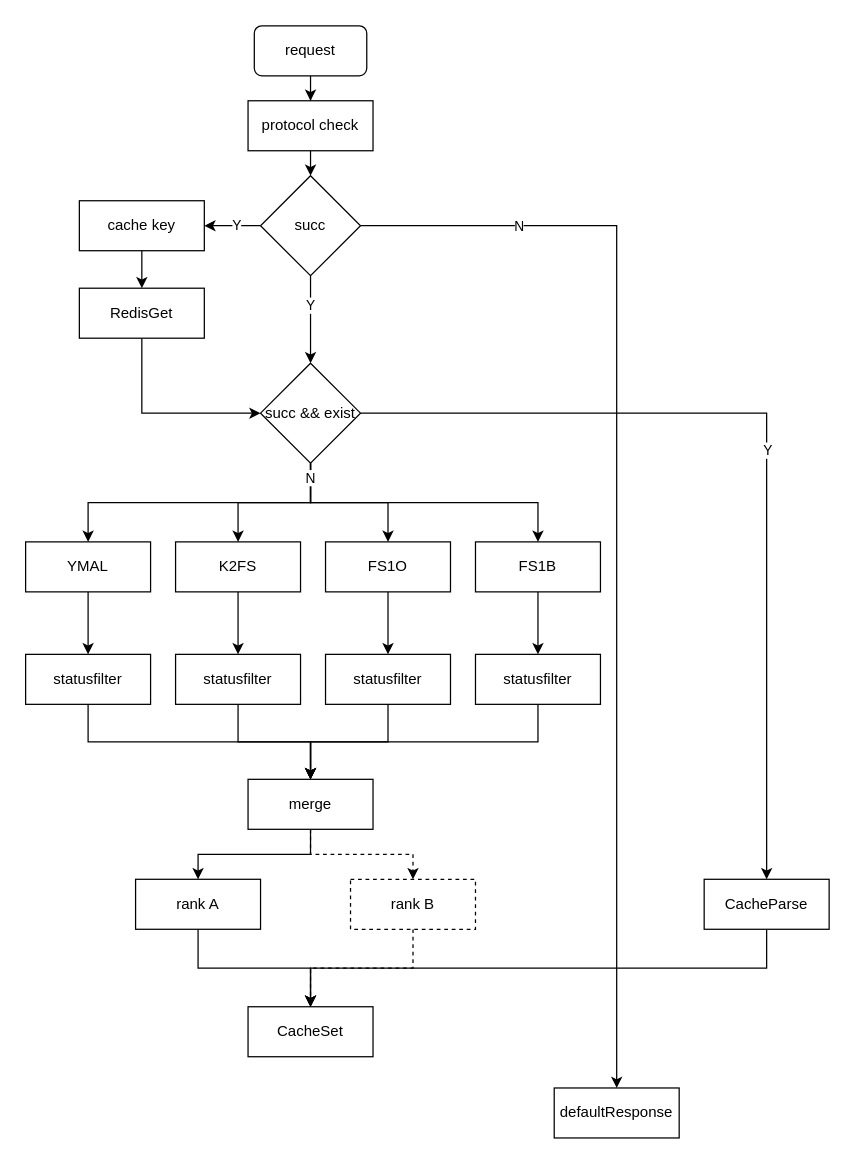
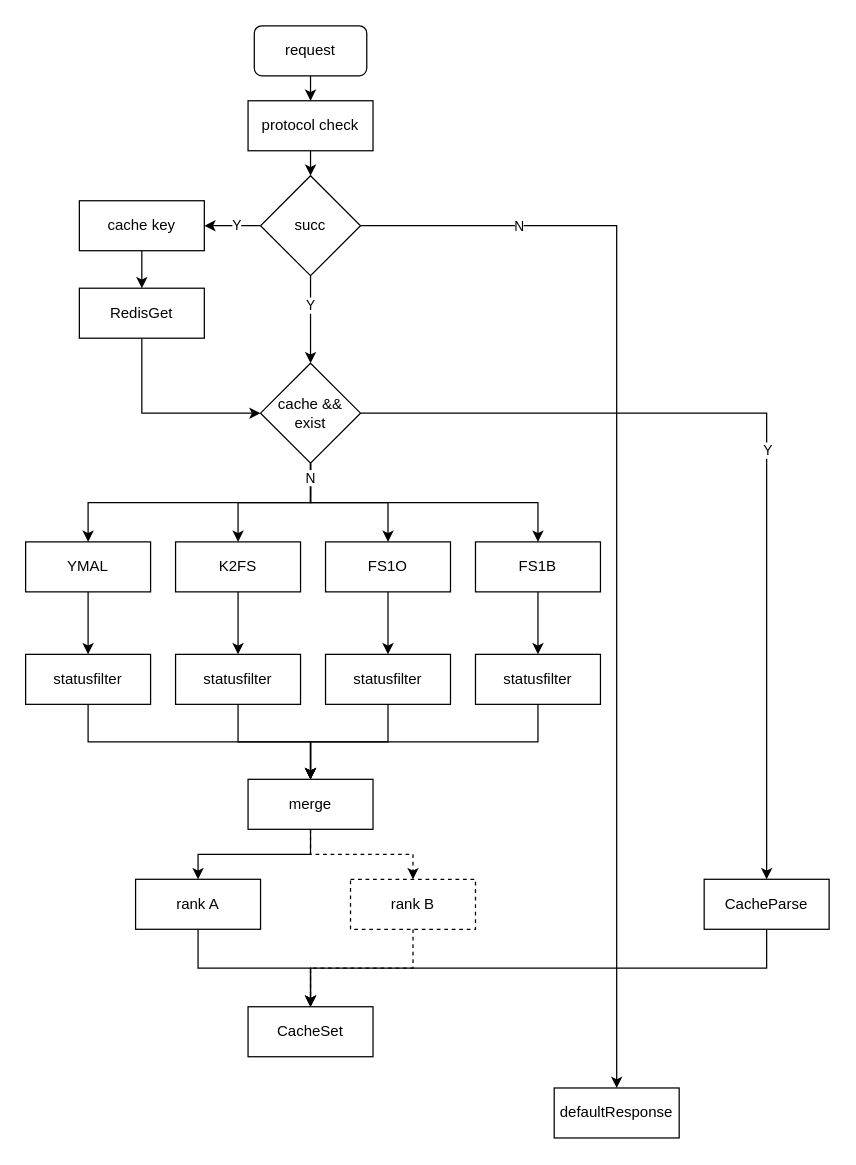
node "succ && exist": label "succ && exist" -> "cache && exist"
